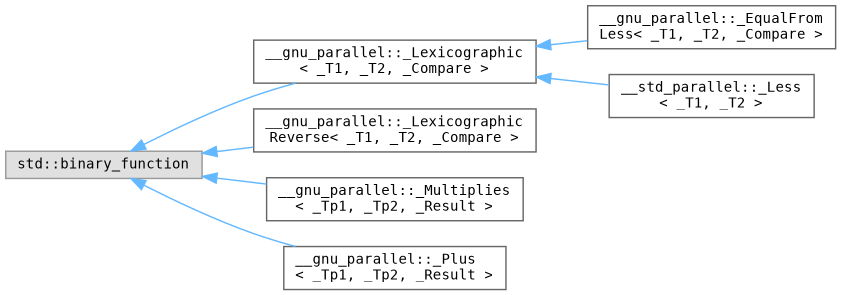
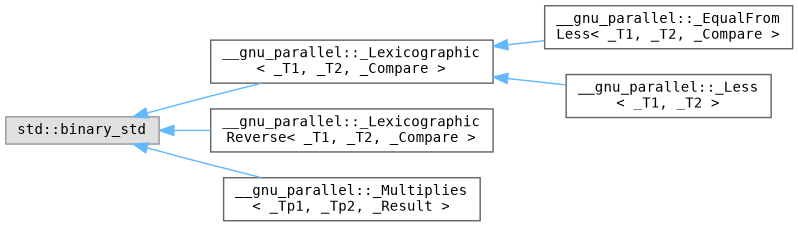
node "__std_parallel::_Less < _T1, _T2 >": label "__std_parallel::_Less < _T1, _T2 >" -> "__gnu_parallel::_Less < _T1, _T2 >"
node "std::binary_function": label "std::binary_function" -> "std::binary_std"
node "__gnu_parallel::_Plus < _Tp1, _Tp2, _Result >": removed
